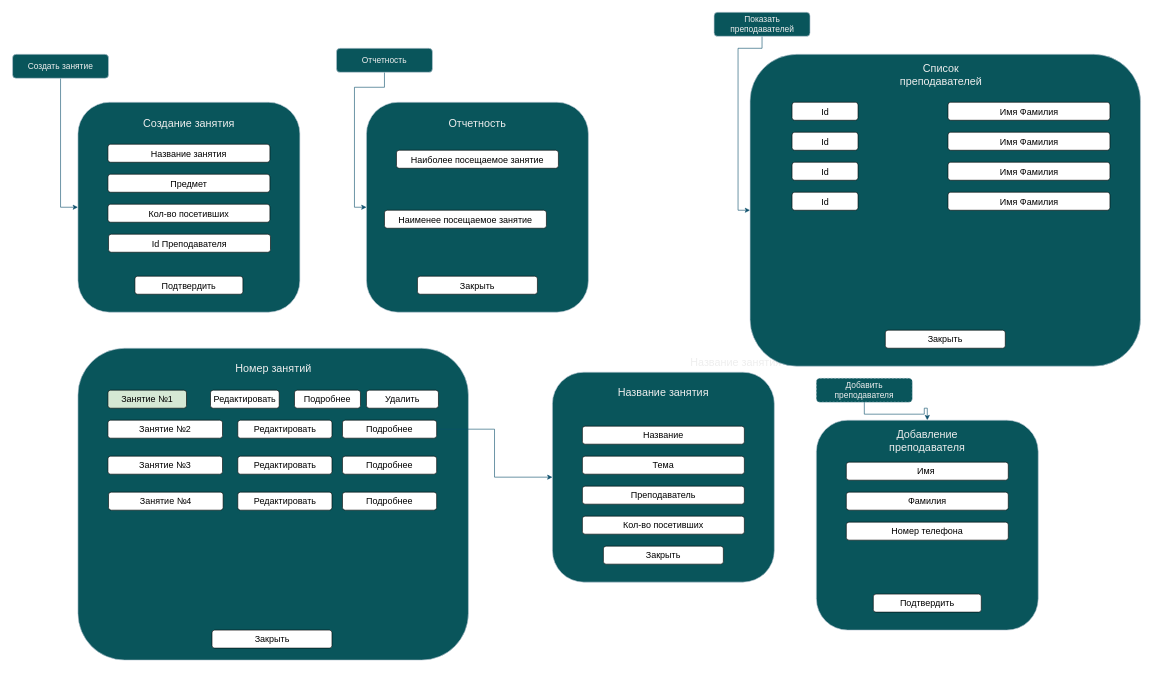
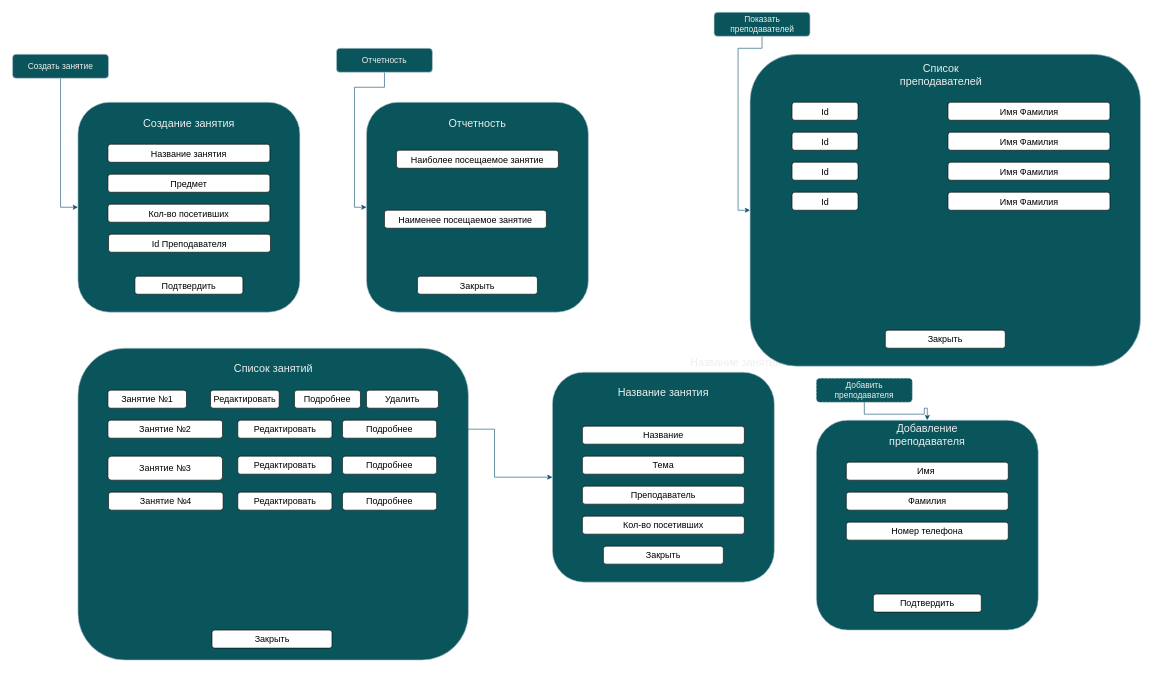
node "Номер занятий": label "Номер занятий" -> "Список занятий"
node "Занятие №1": fillcolor #d5e8d4 -> #ffffff
node "Добавление преподавателя": moved (927, 441) -> (927, 435)
node "Занятие №3": size 115x18 -> 115x24
